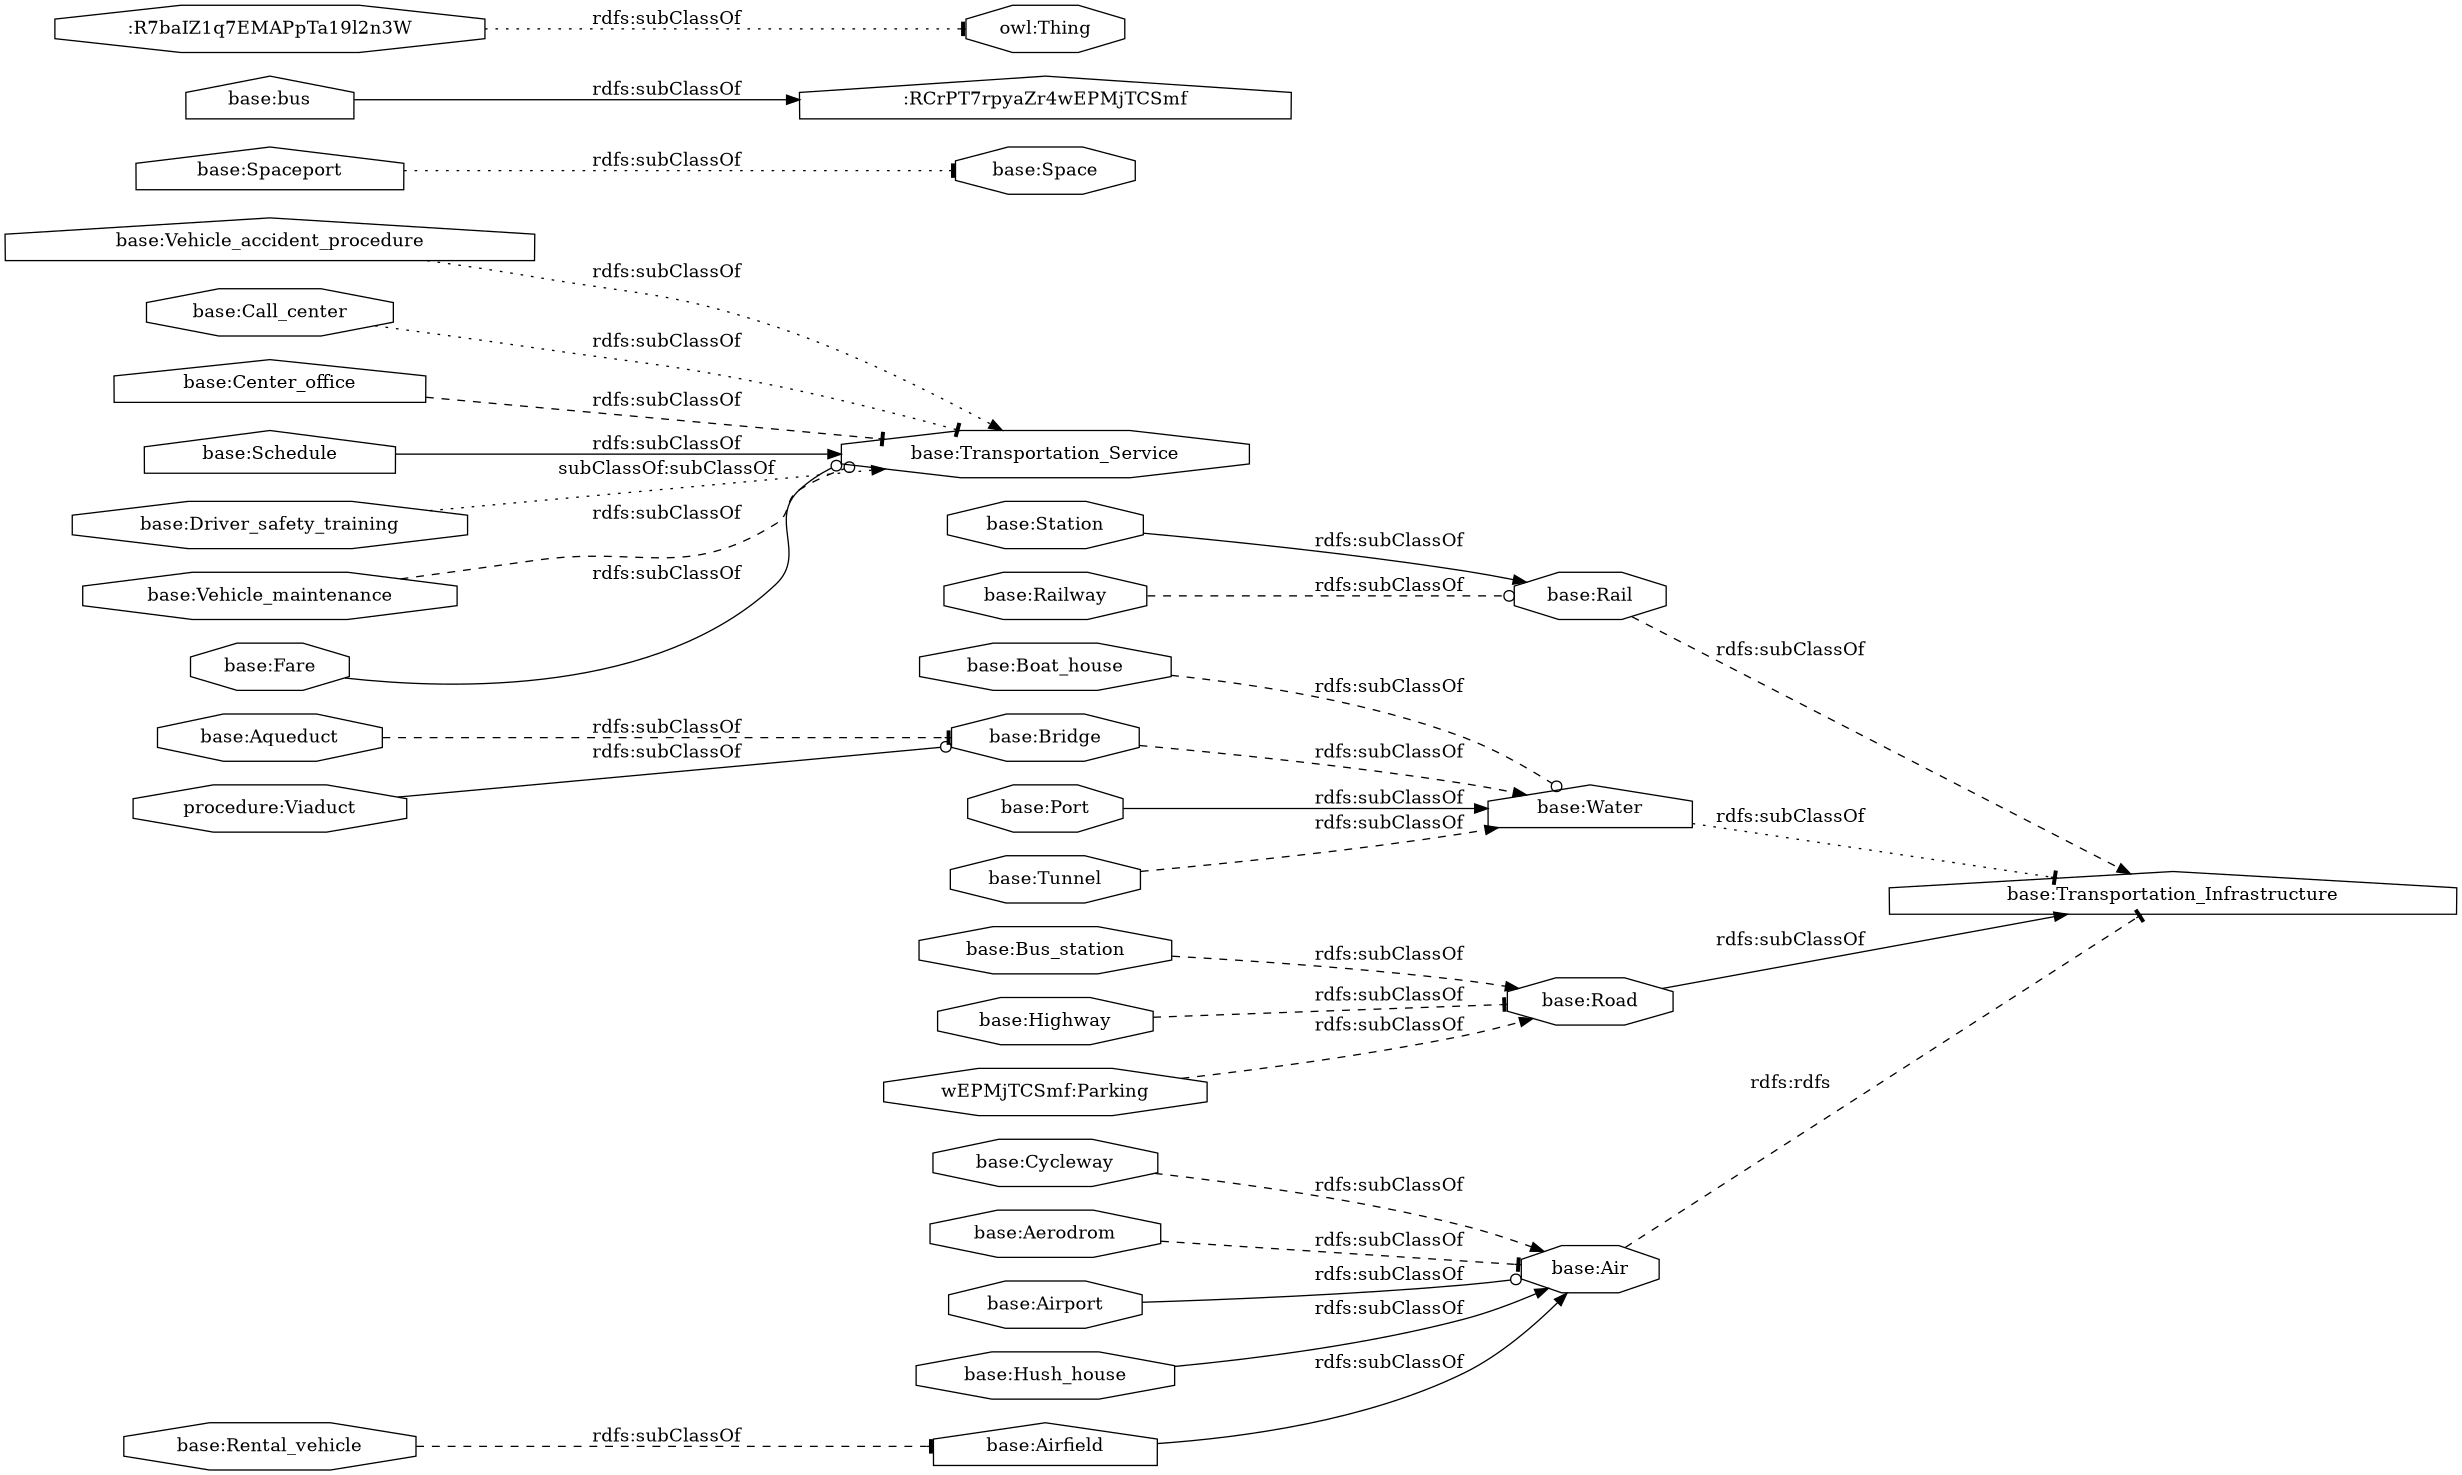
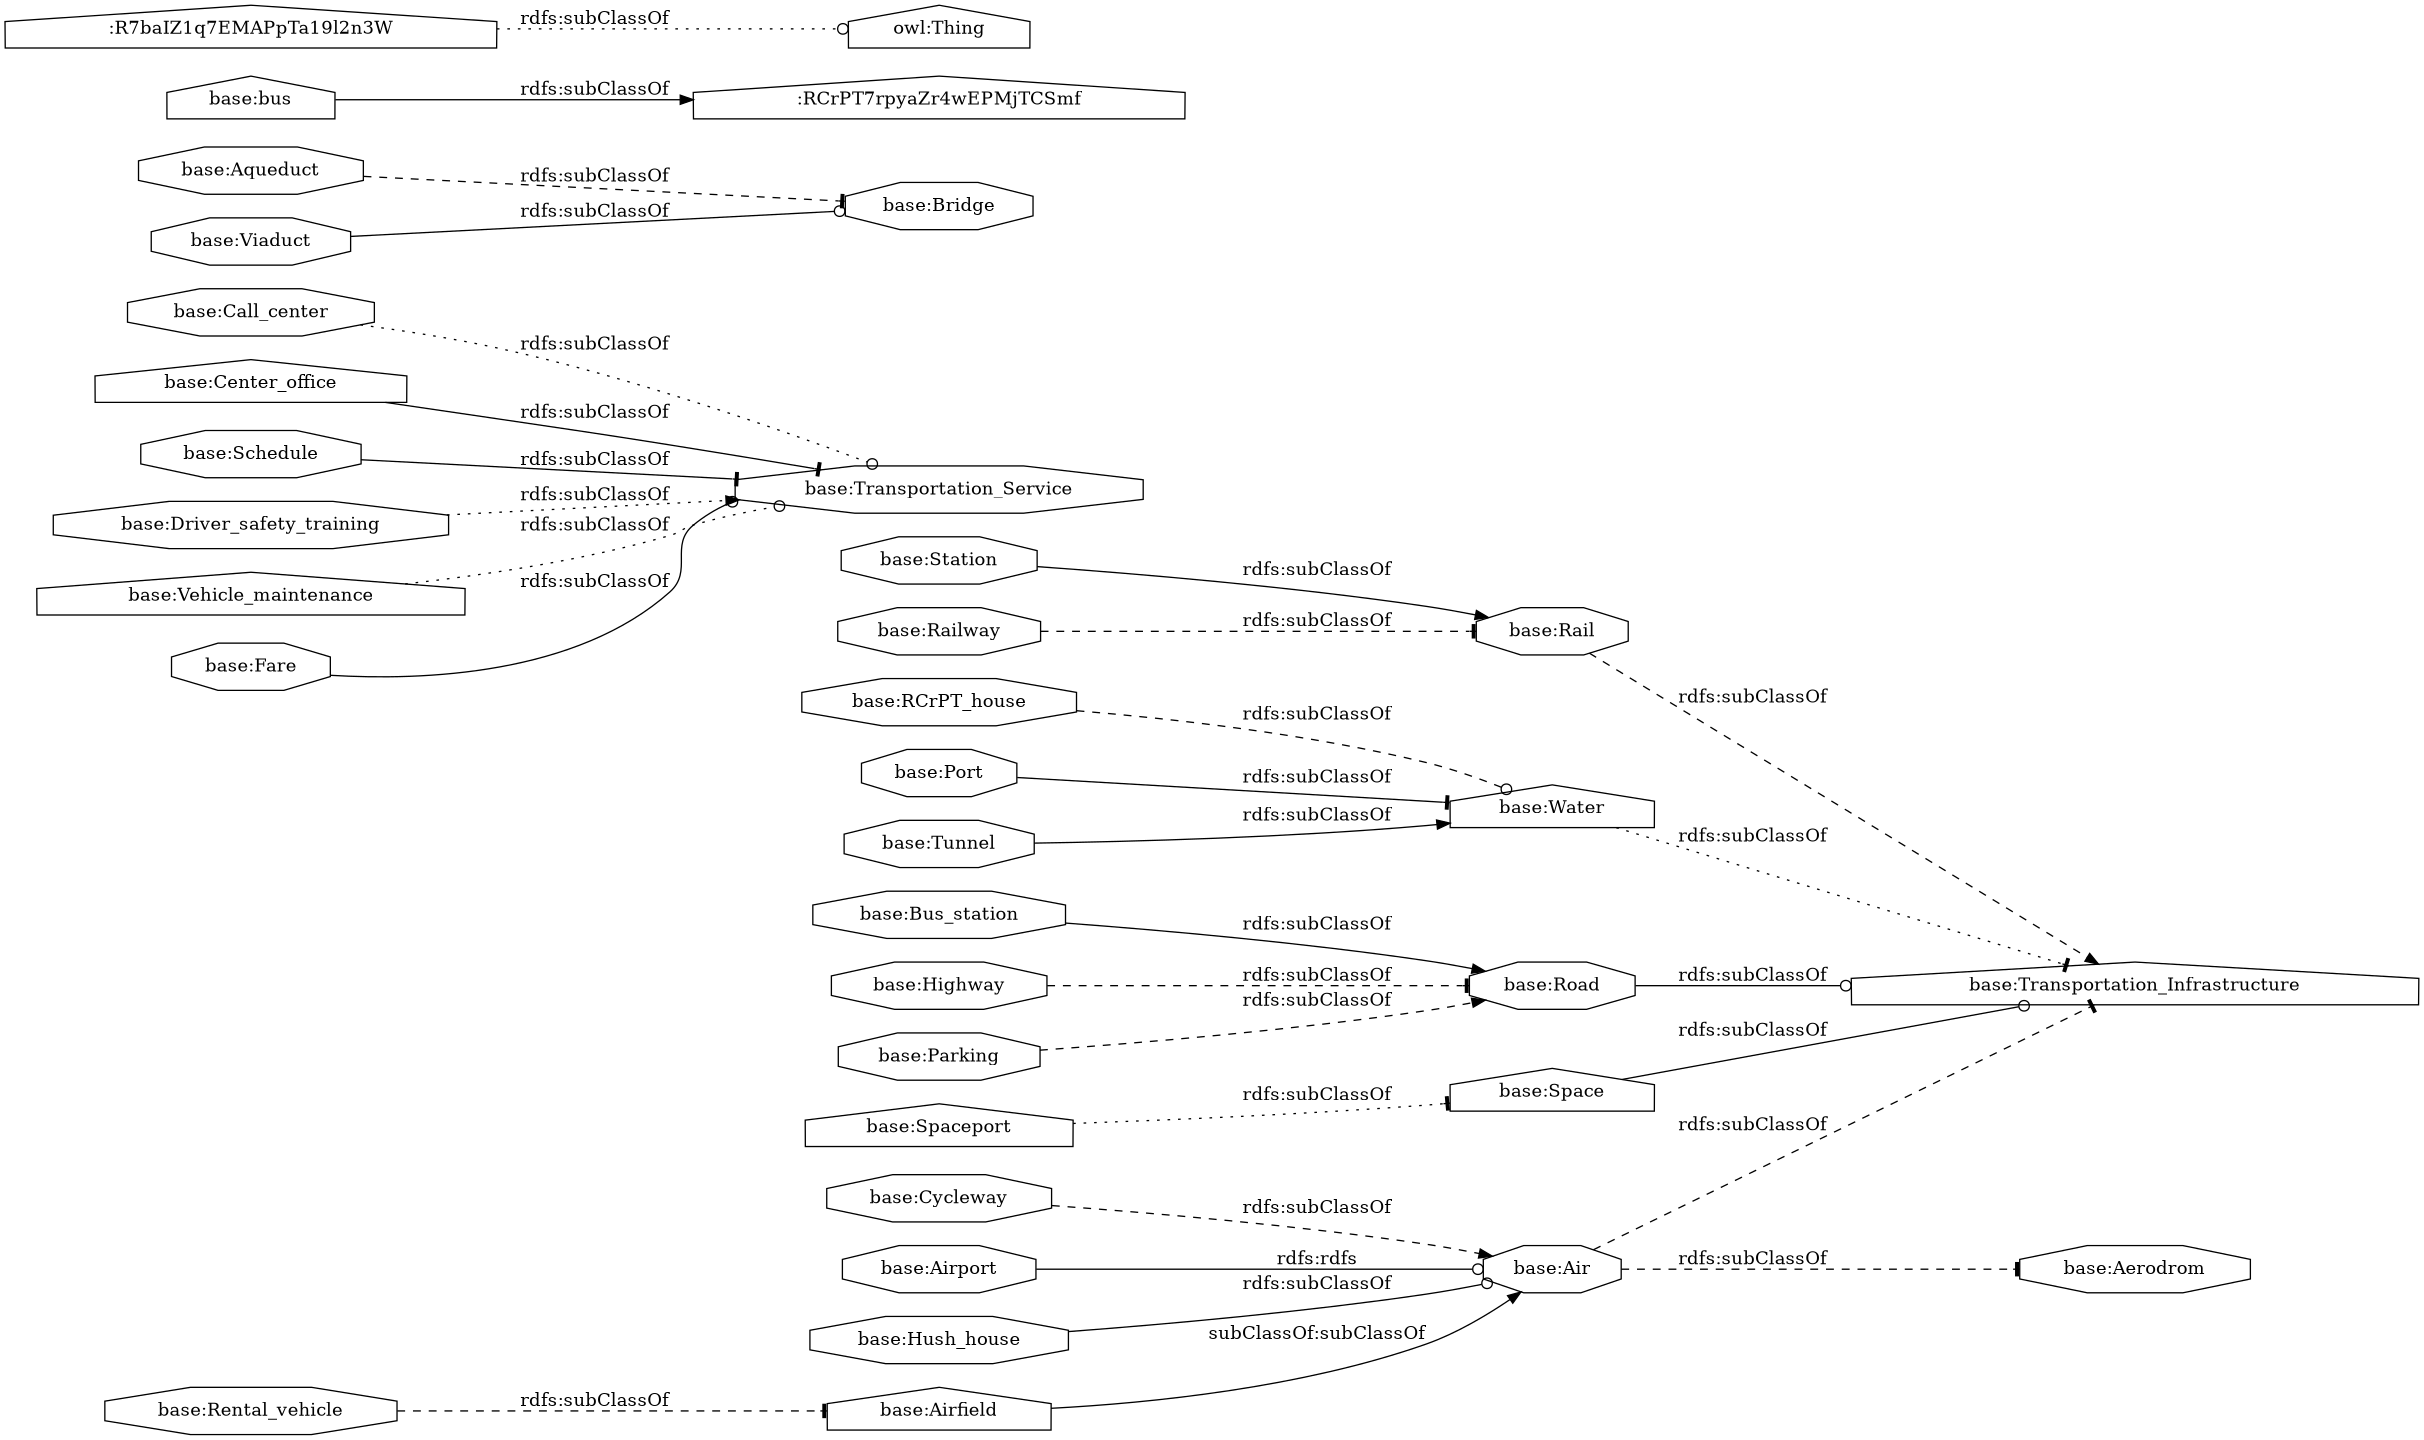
node ":R7baIZ1q7EMAPpTa19l2n3W": shape octagon -> house
edge ":R7baIZ1q7EMAPpTa19l2n3W" -> "owl:Thing": arrowhead tee -> odot
node "owl:Thing": shape octagon -> house
node "base:Space": shape octagon -> house
node "base:Vehicle_accident_procedure": removed
edge "base:Call_center" -> "base:Transportation_Service": arrowhead tee -> odot
edge "base:Center_office" -> "base:Transportation_Service": style dashed -> solid
node "base:Schedule": shape house -> octagon
edge "base:Schedule" -> "base:Transportation_Service": arrowhead normal -> tee
edge "base:Driver_safety_training" -> "base:Transportation_Service": label "subClassOf:subClassOf" -> "rdfs:subClassOf"
edge "base:Vehicle_maintenance" -> "base:Transportation_Service": style dashed -> dotted
node "base:Vehicle_maintenance": shape octagon -> house
edge "base:Railway" -> "base:Rail": arrowhead odot -> tee
node "base:Boat_house": label "base:Boat_house" -> "base:RCrPT_house"
edge "base:Bridge" -> "base:Water": removed, label "rdfs:subClassOf"
node "procedure:Viaduct": label "procedure:Viaduct" -> "base:Viaduct"
edge "base:Port" -> "base:Water": arrowhead normal -> tee
edge "base:Tunnel" -> "base:Water": style dashed -> solid
edge "base:Road" -> "base:Transportation_Infrastructure": arrowhead normal -> odot
edge "base:Bus_station" -> "base:Road": style dashed -> solid
edge "base:Space" -> "base:Transportation_Infrastructure": added, label "rdfs:subClassOf"
edge "base:Air" -> "base:Transportation_Infrastructure": label "rdfs:rdfs" -> "rdfs:subClassOf"
node "wEPMjTCSmf:Parking": label "wEPMjTCSmf:Parking" -> "base:Parking"
edge "base:Aerodrom" -> "base:Air": reversed
edge "base:Airport" -> "base:Air": label "rdfs:subClassOf" -> "rdfs:rdfs"
edge "base:Hush_house" -> "base:Air": arrowhead normal -> odot
edge "base:Airfield" -> "base:Air": label "rdfs:subClassOf" -> "subClassOf:subClassOf"
